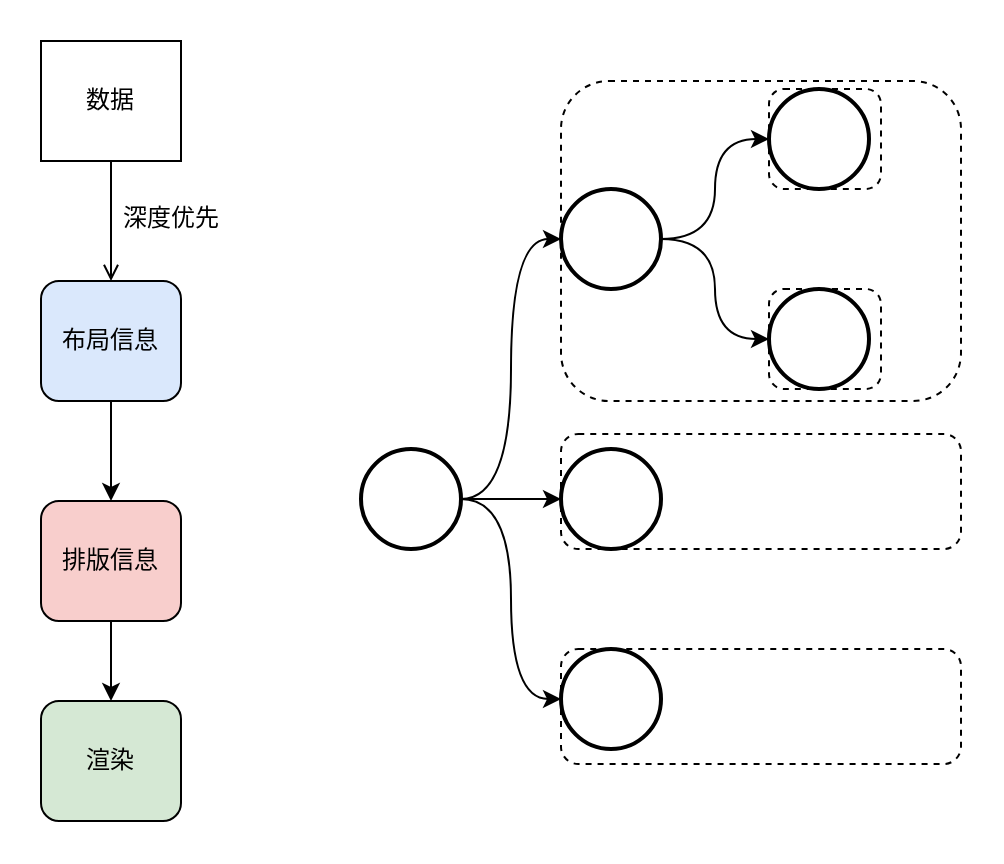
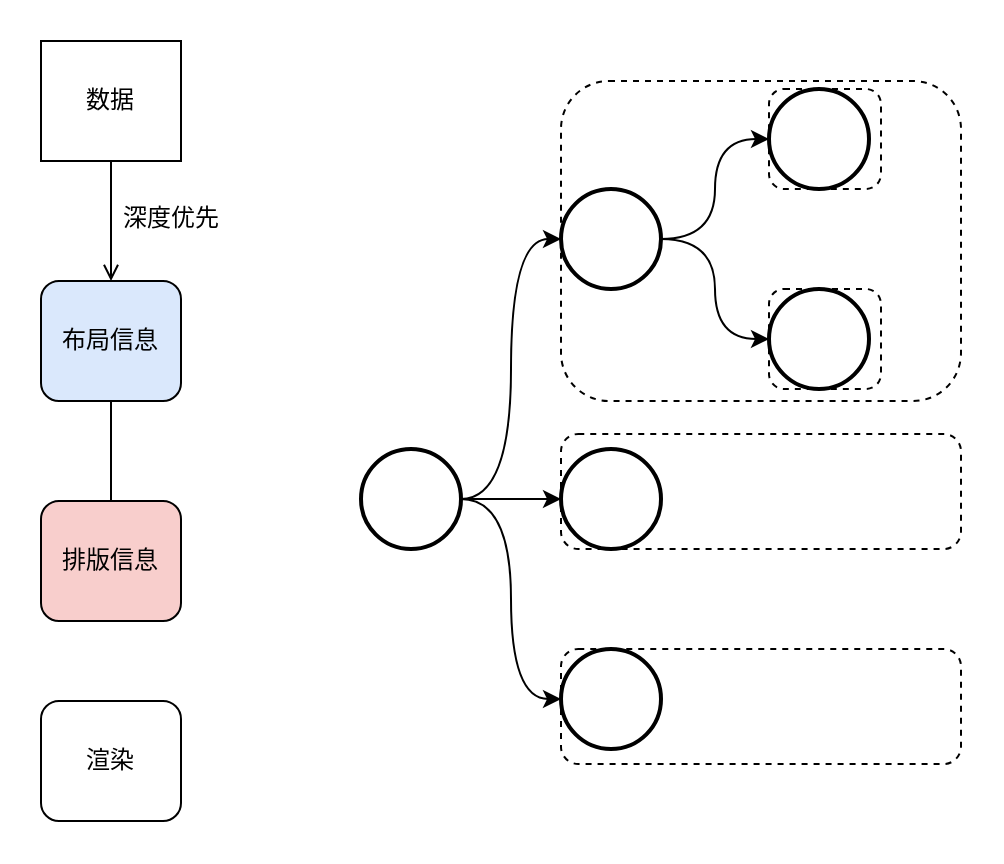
edge "布局信息" -> "排版信息": arrowhead classic -> none
edge "排版信息" -> "渲染": removed
node "渲染": fillcolor #d5e8d4 -> #ffffff
